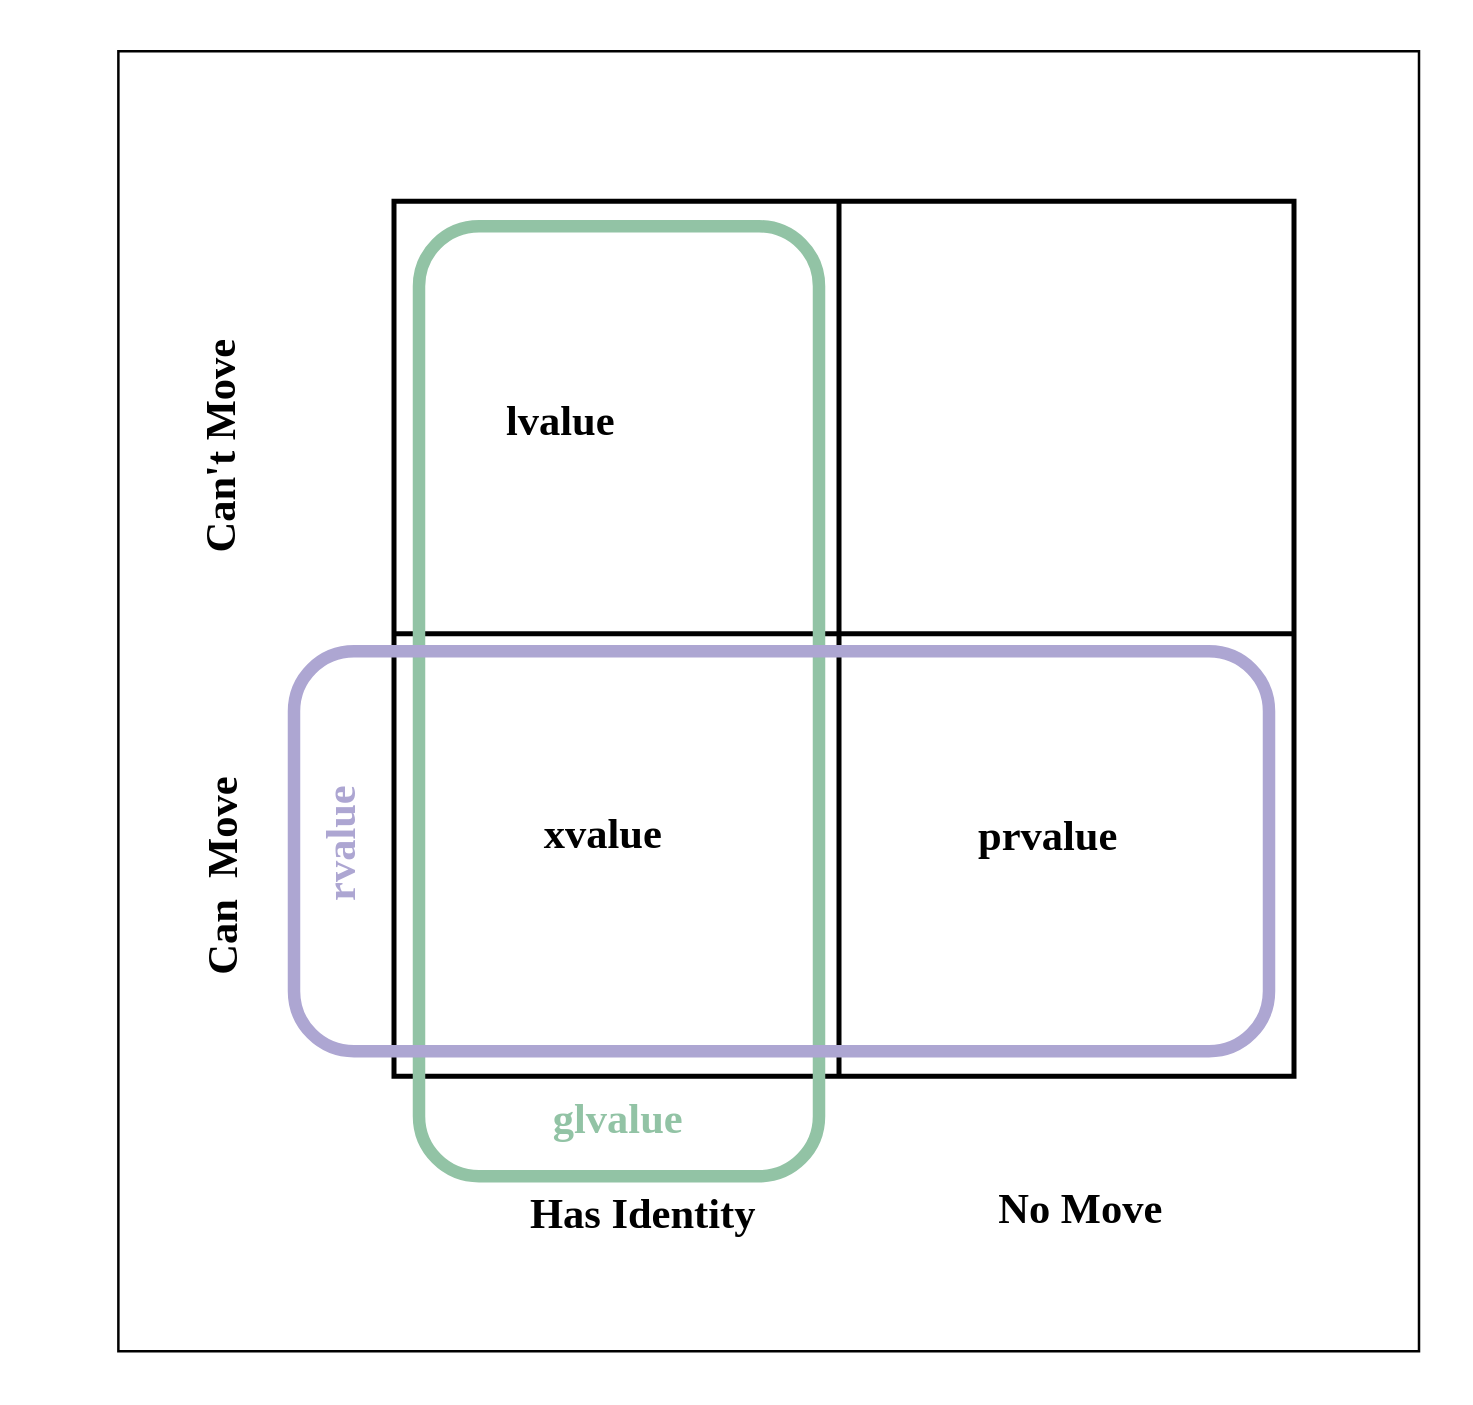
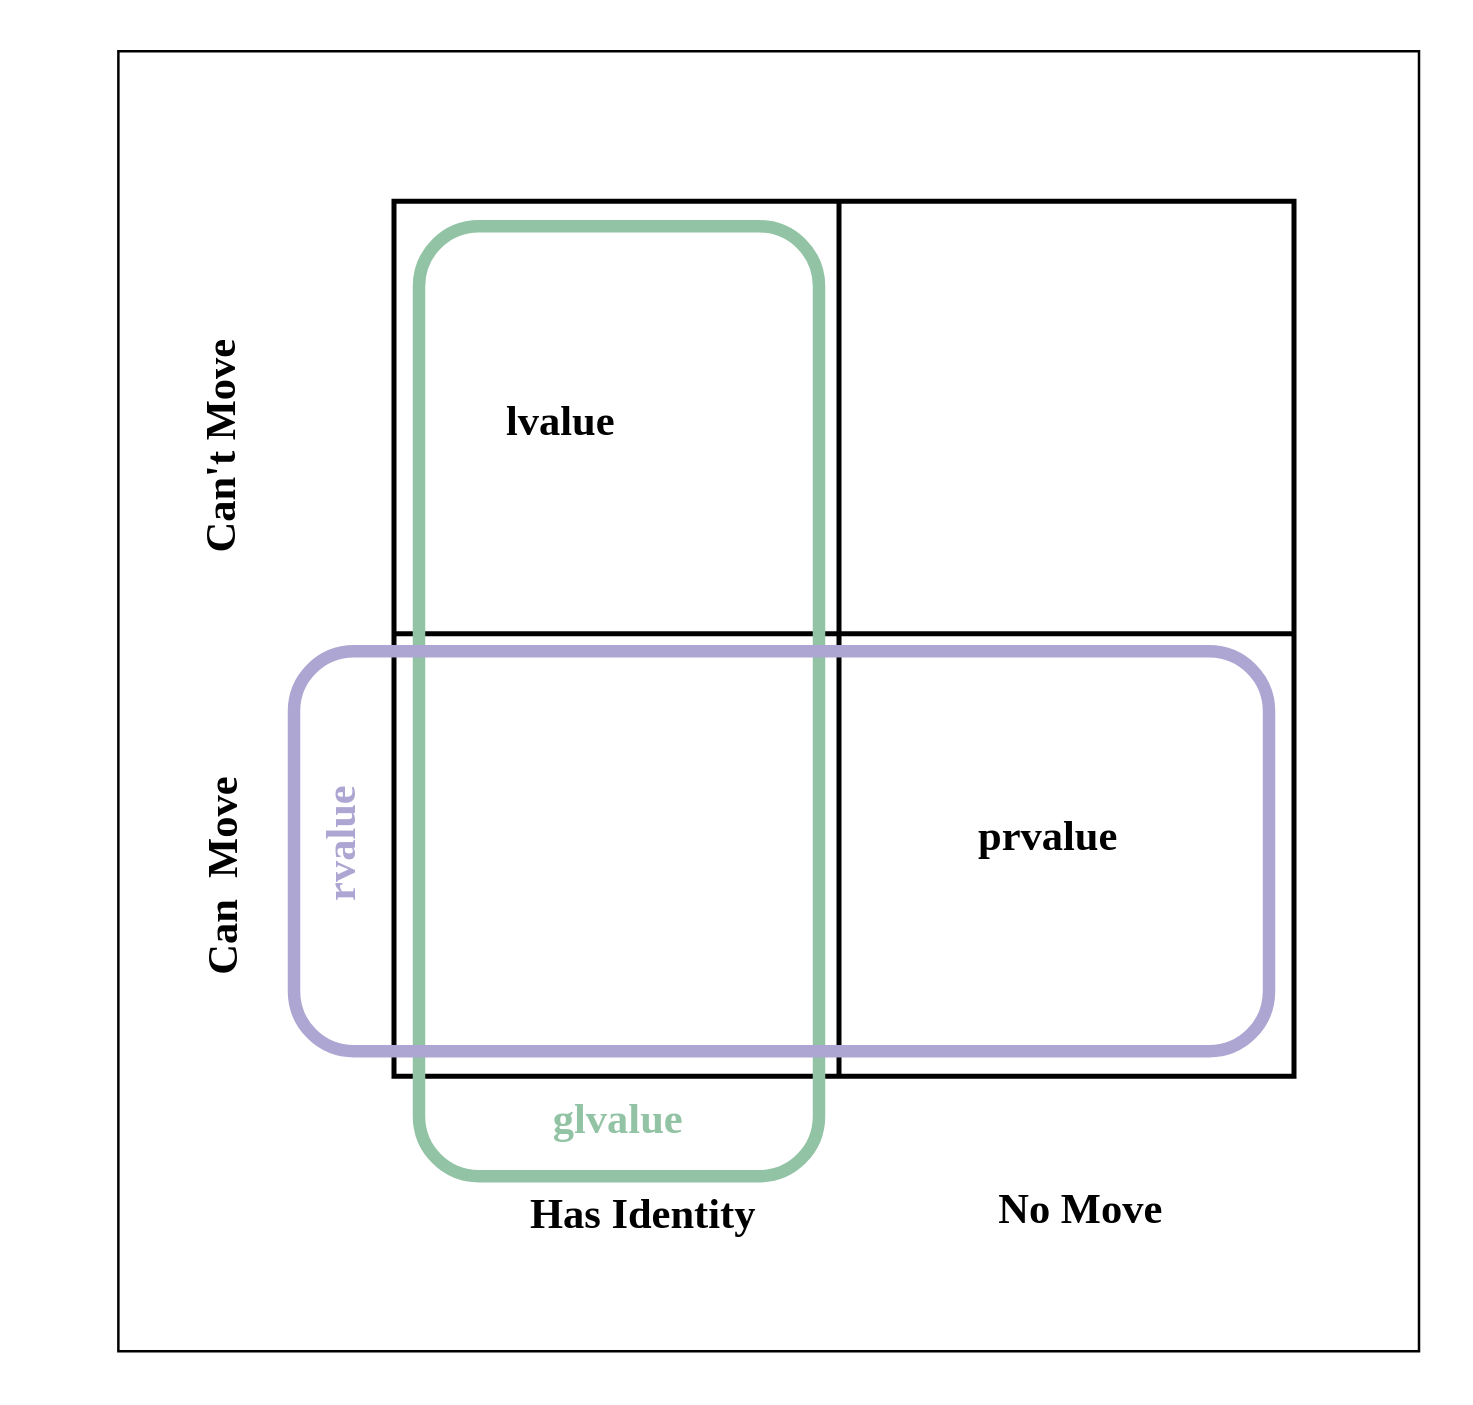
node "xvalue": removed
